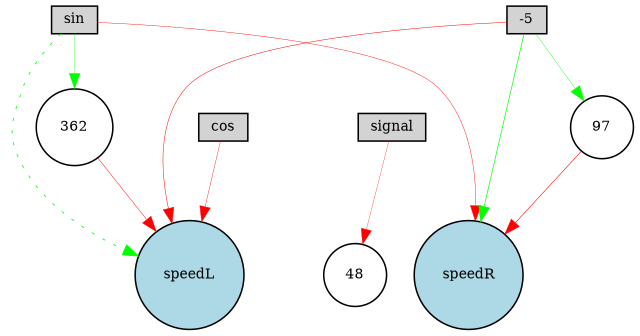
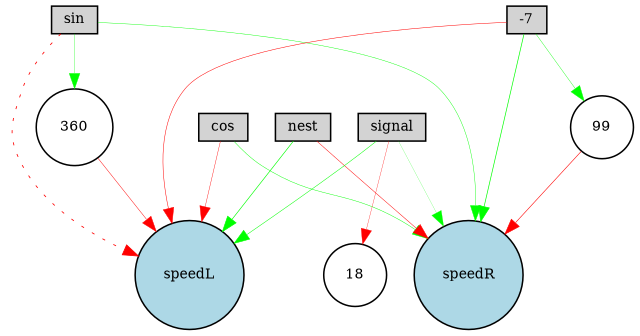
node "-5": label "-5" -> "-7"
edge "sin" -> "speedR": color red -> green
node "362": label "362" -> "360"
node "nest": added
node "97": label "97" -> "99"
edge "sin" -> "speedL": color green -> red
edge "signal" -> "speedR": added
edge "signal" -> "speedL": added
edge "cos" -> "speedR": added
node "48": label "48" -> "18"
